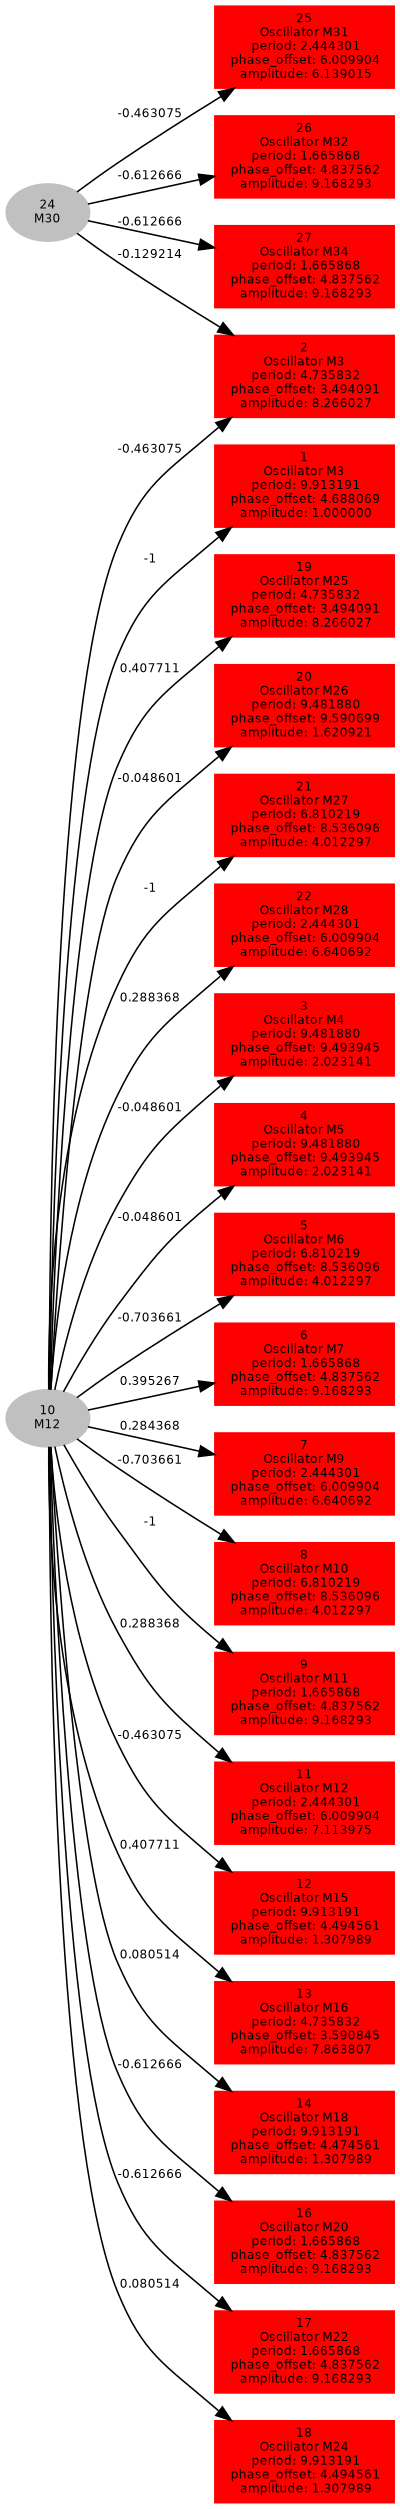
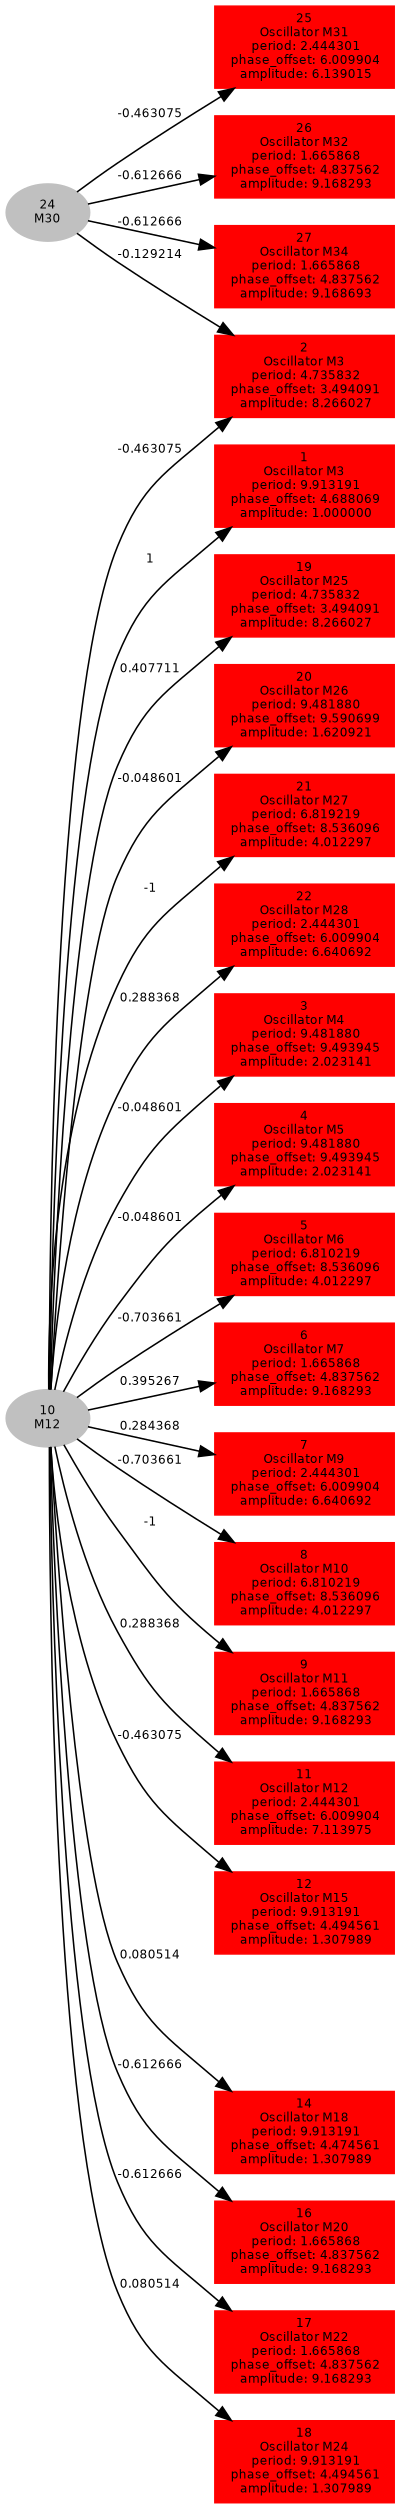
node "27": text "amplitude: 9.168293" -> "amplitude: 9.168693"
edge "10" -> "1": label "-1 " -> "1 "
node "21": text "period: 6.810219" -> "period: 6.819219"
node "13": removed
